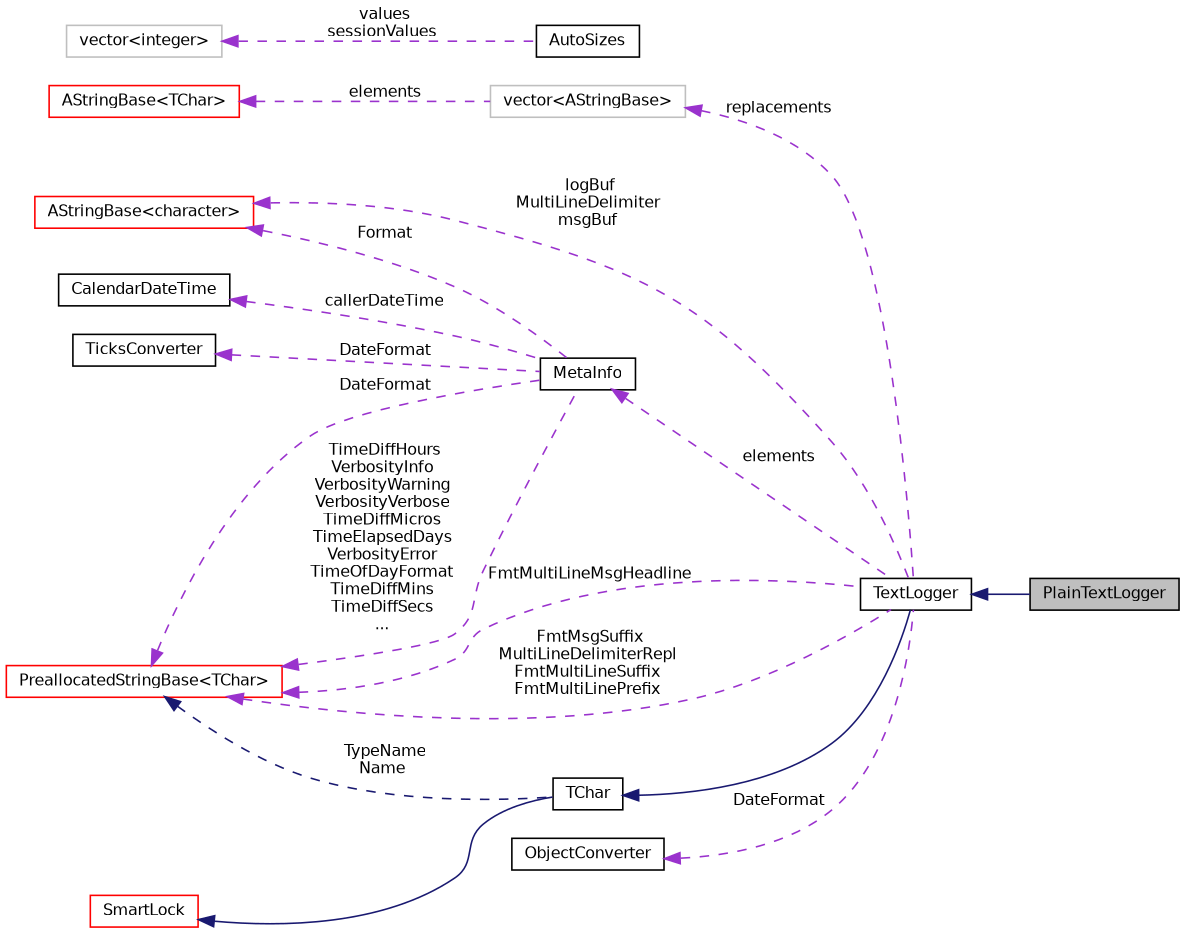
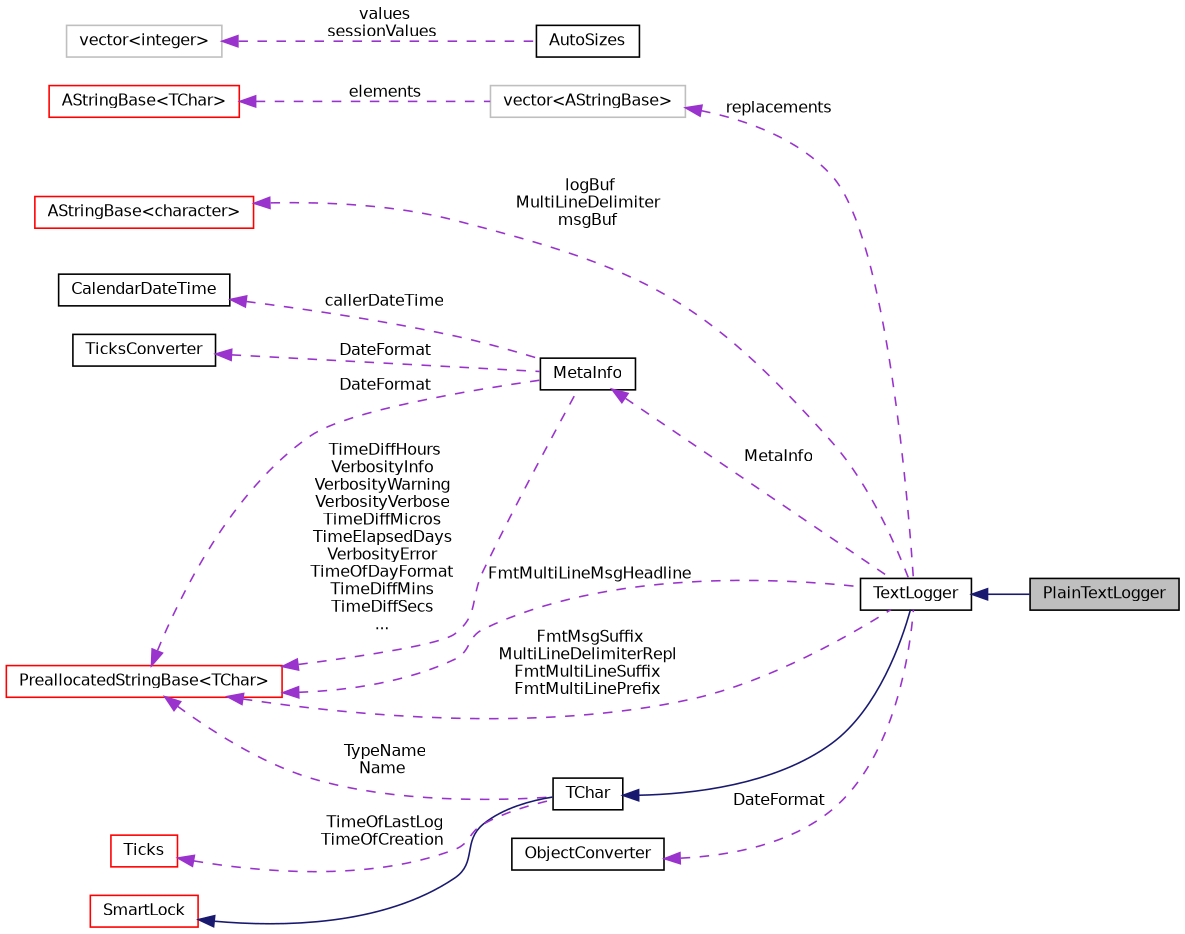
edge "MetaInfo" -> "AStringBase<character>": removed, label "Format"
edge "TextLogger" -> "MetaInfo": label " elements" -> " MetaInfo"
edge "TChar" -> "PreallocatedStringBase<TChar>": color midnightblue -> darkorchid3
node "Ticks": added
